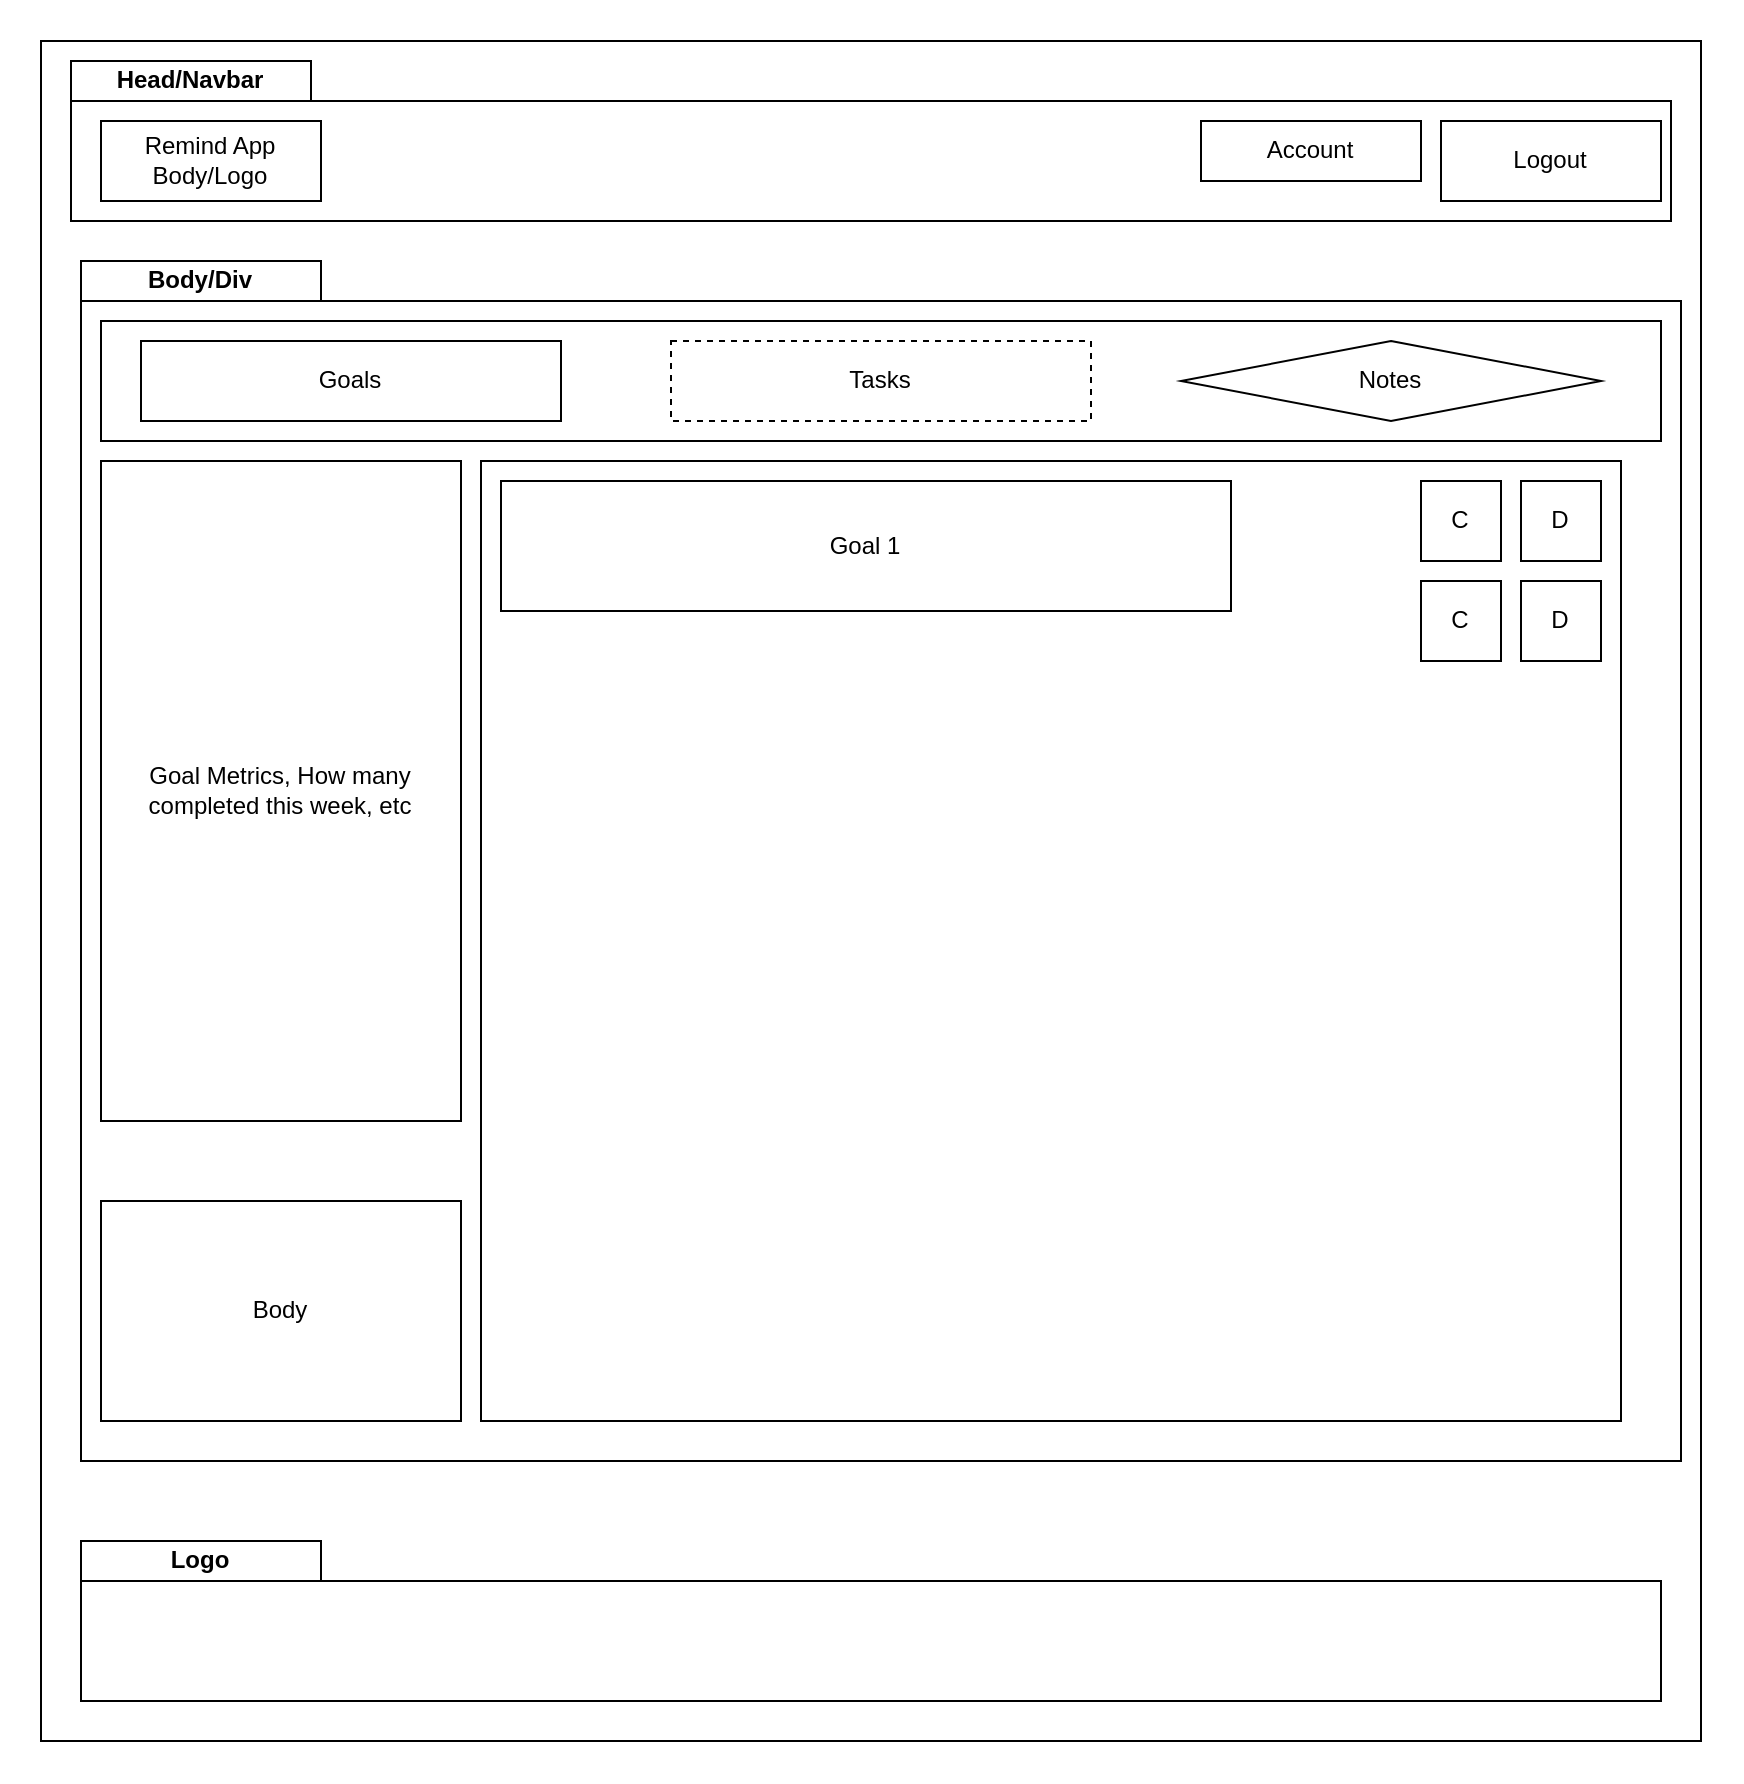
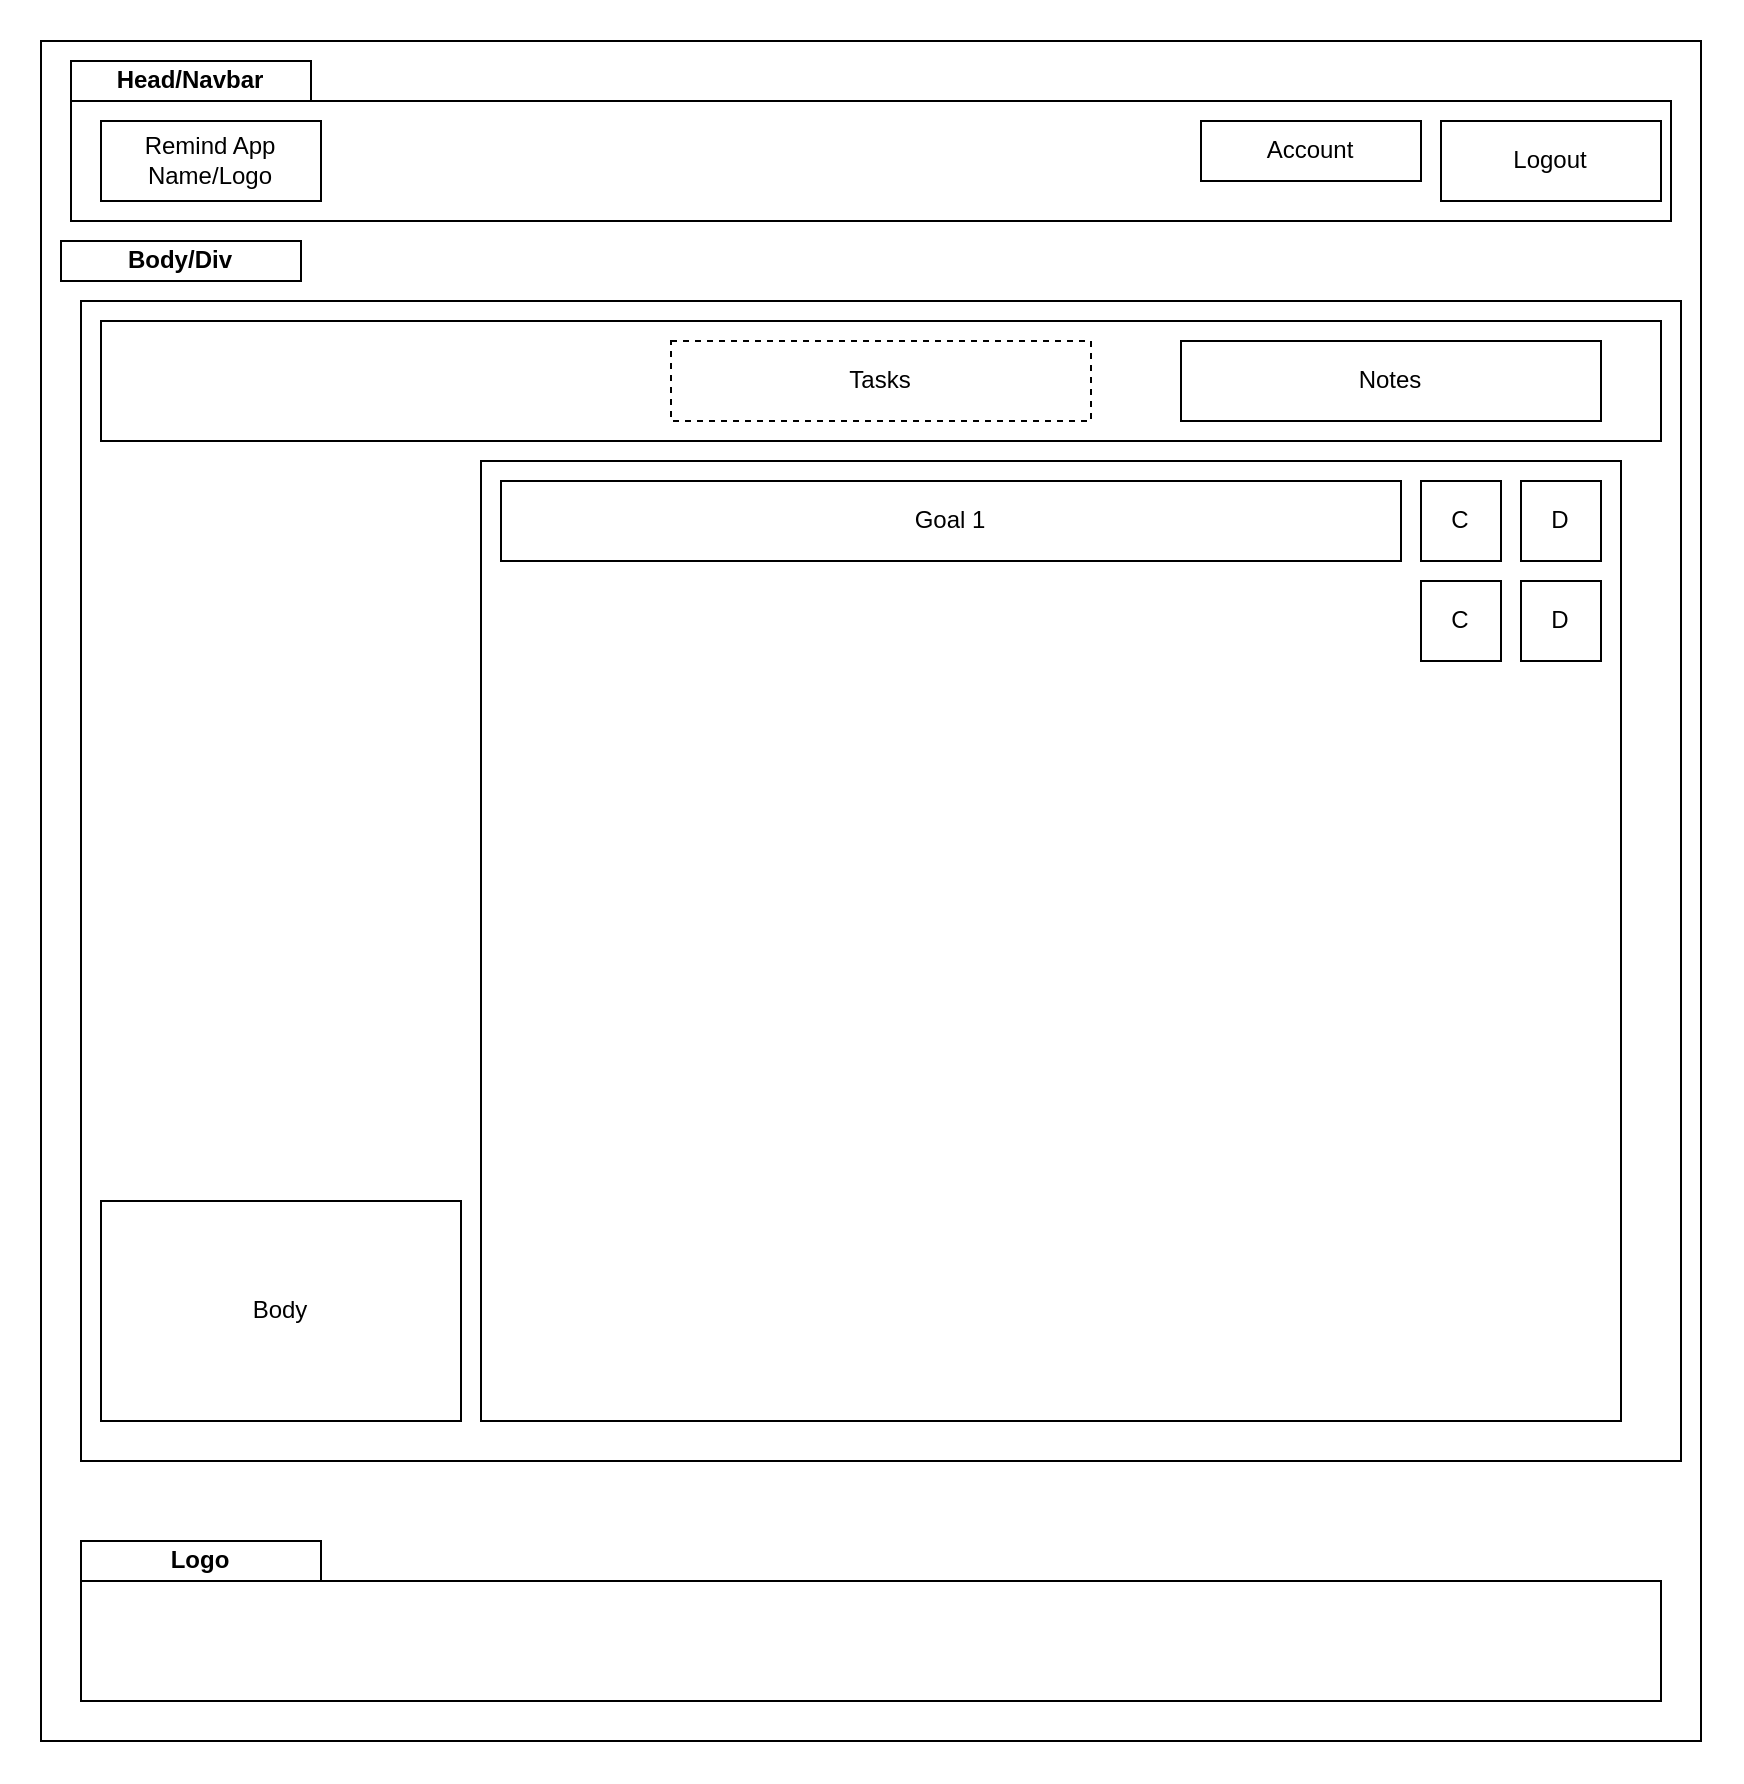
node "Remind App Body/Logo": label "Remind App Body/Logo" -> "Remind App Name/Logo"
node "Body/Div": moved (201, 281) -> (181, 261)
node "Goals": removed
node "Notes": shape diamond -> rectangle
node "Goal 1": size 730x130 -> 900x80
node "Goal Metrics, How many completed this week, etc": removed
